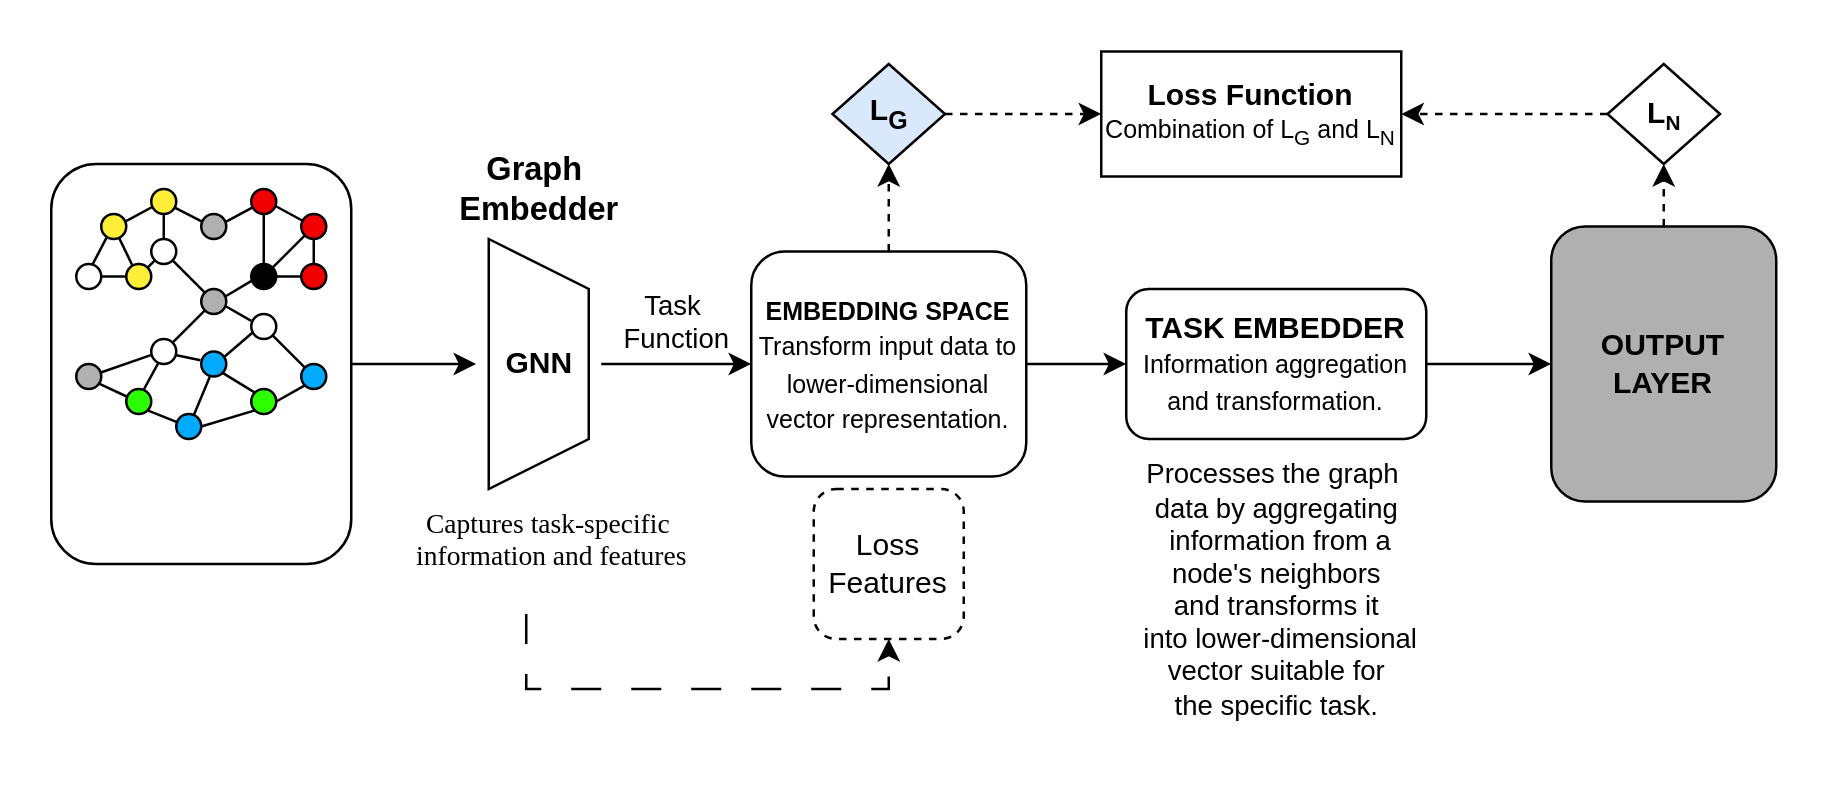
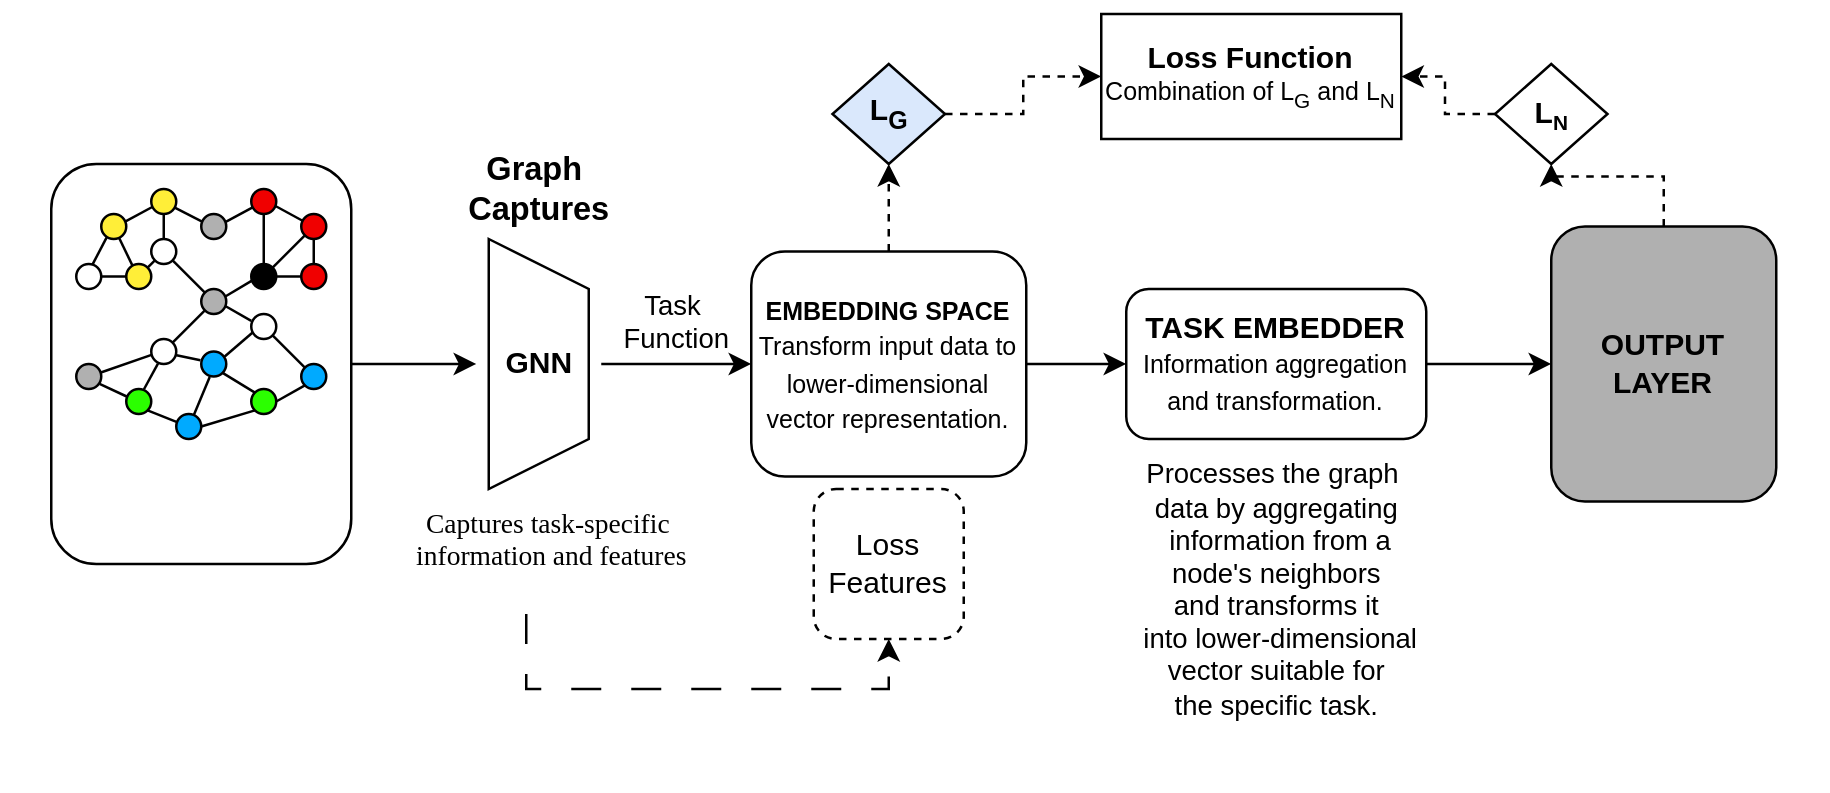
node "Loss Function Combination of LG and LN": moved (1251, 114) -> (1251, 76)
node "LN": moved (1664, 114) -> (1551, 114)
node "Graph Embedder": label "Graph Embedder" -> "Graph Captures"
